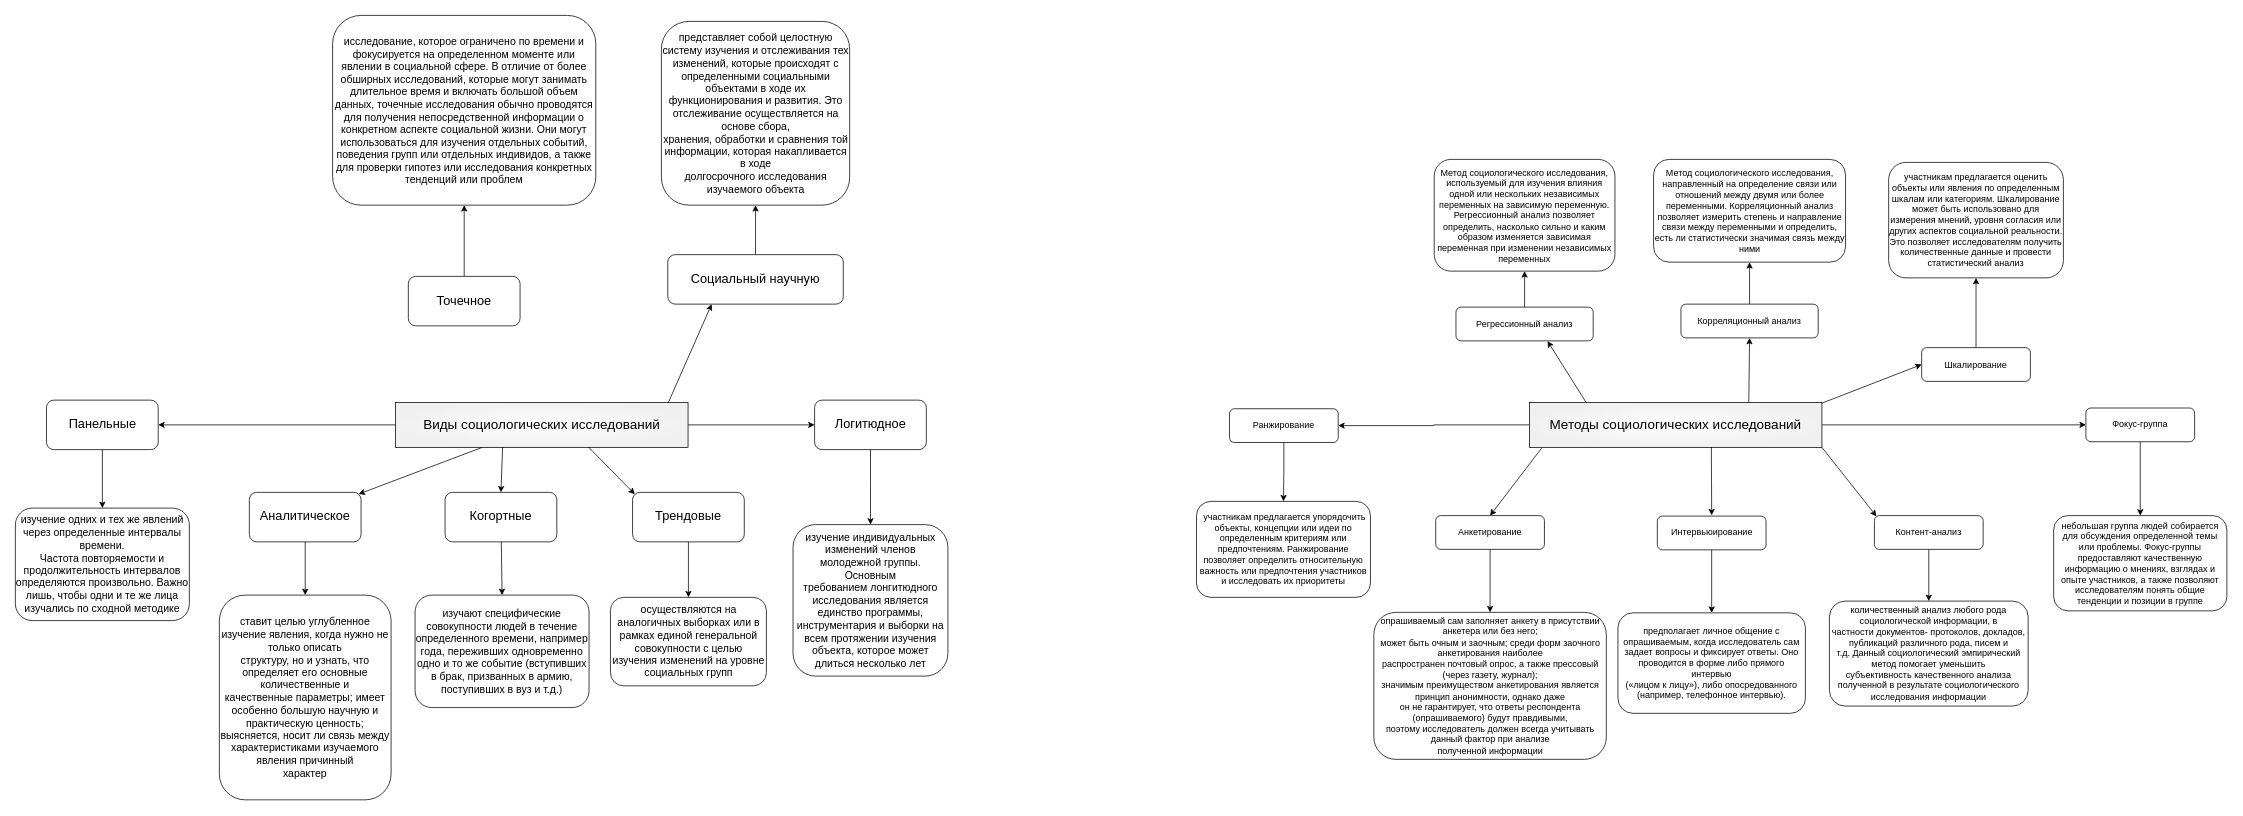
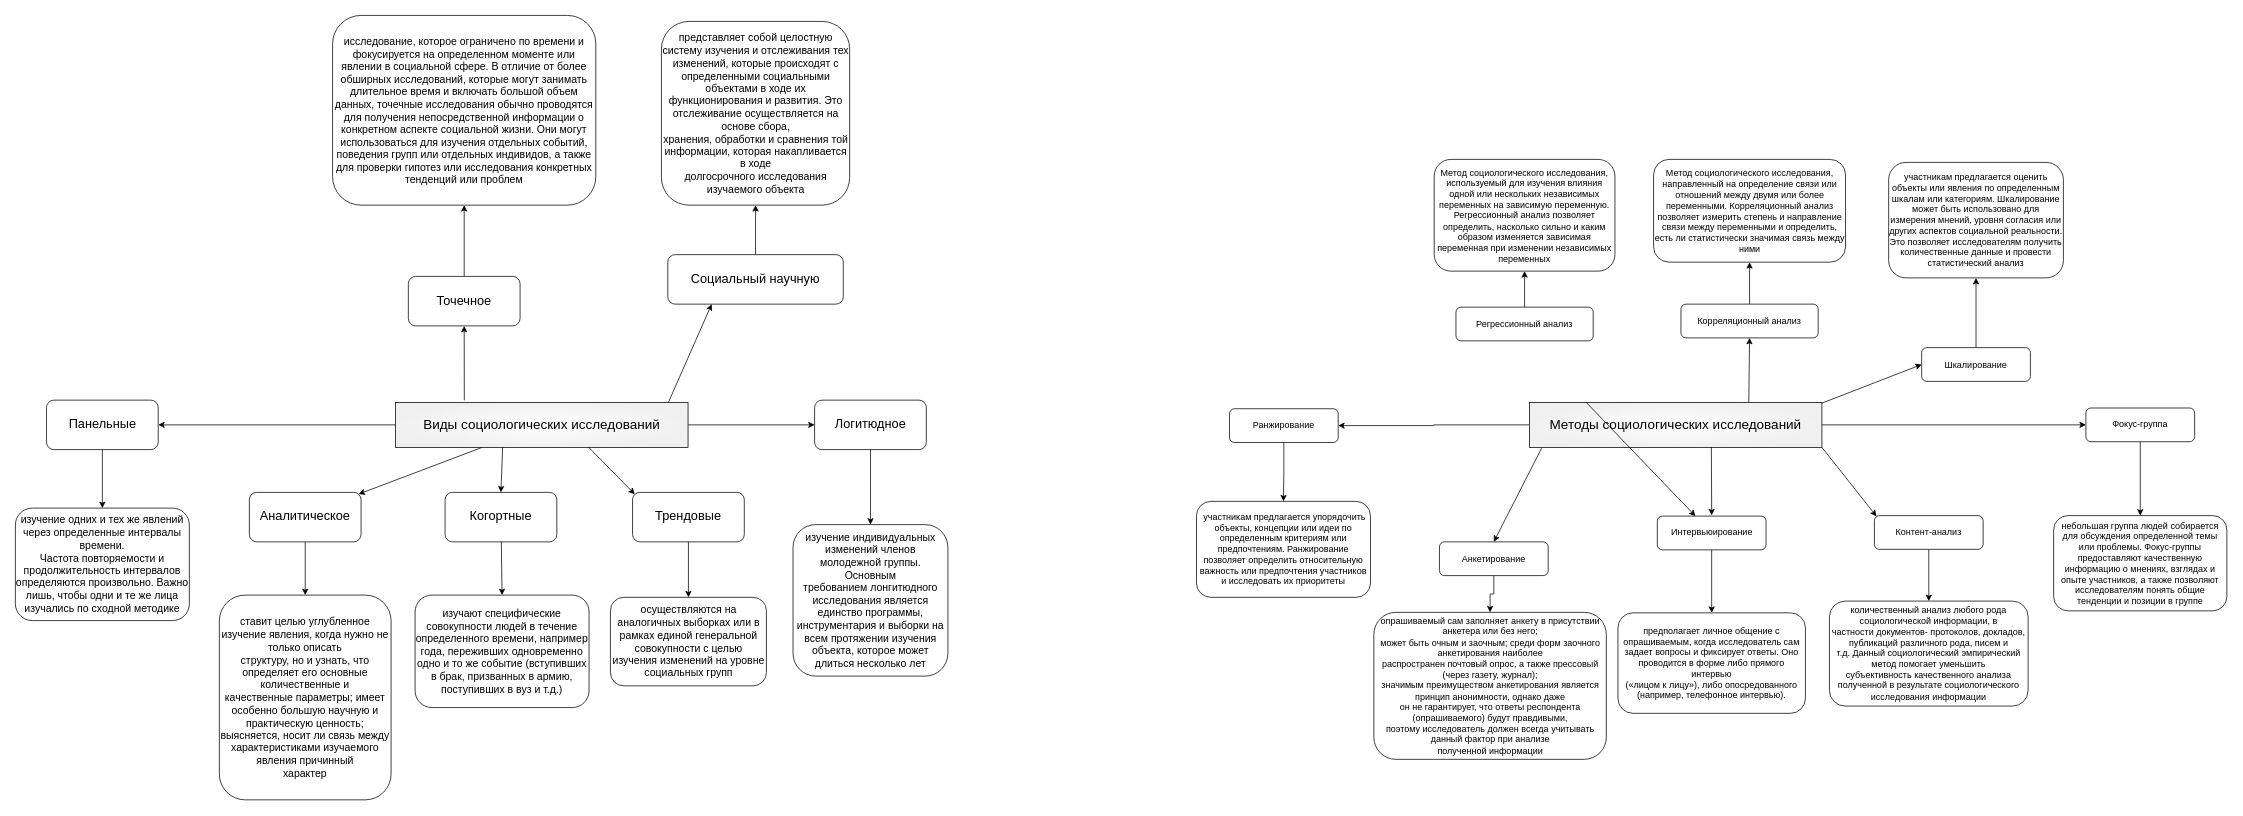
edge "Виды социологических исследований" -> "Точечное": added
edge "Методы социологических исследований" -> "Регрессионный анализ": now "Методы социологических исследований" -> "Интервьюирование"
node "Анкетирование": moved (1490, 533) -> (1494, 559)
